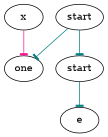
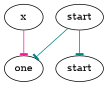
node "e": removed
